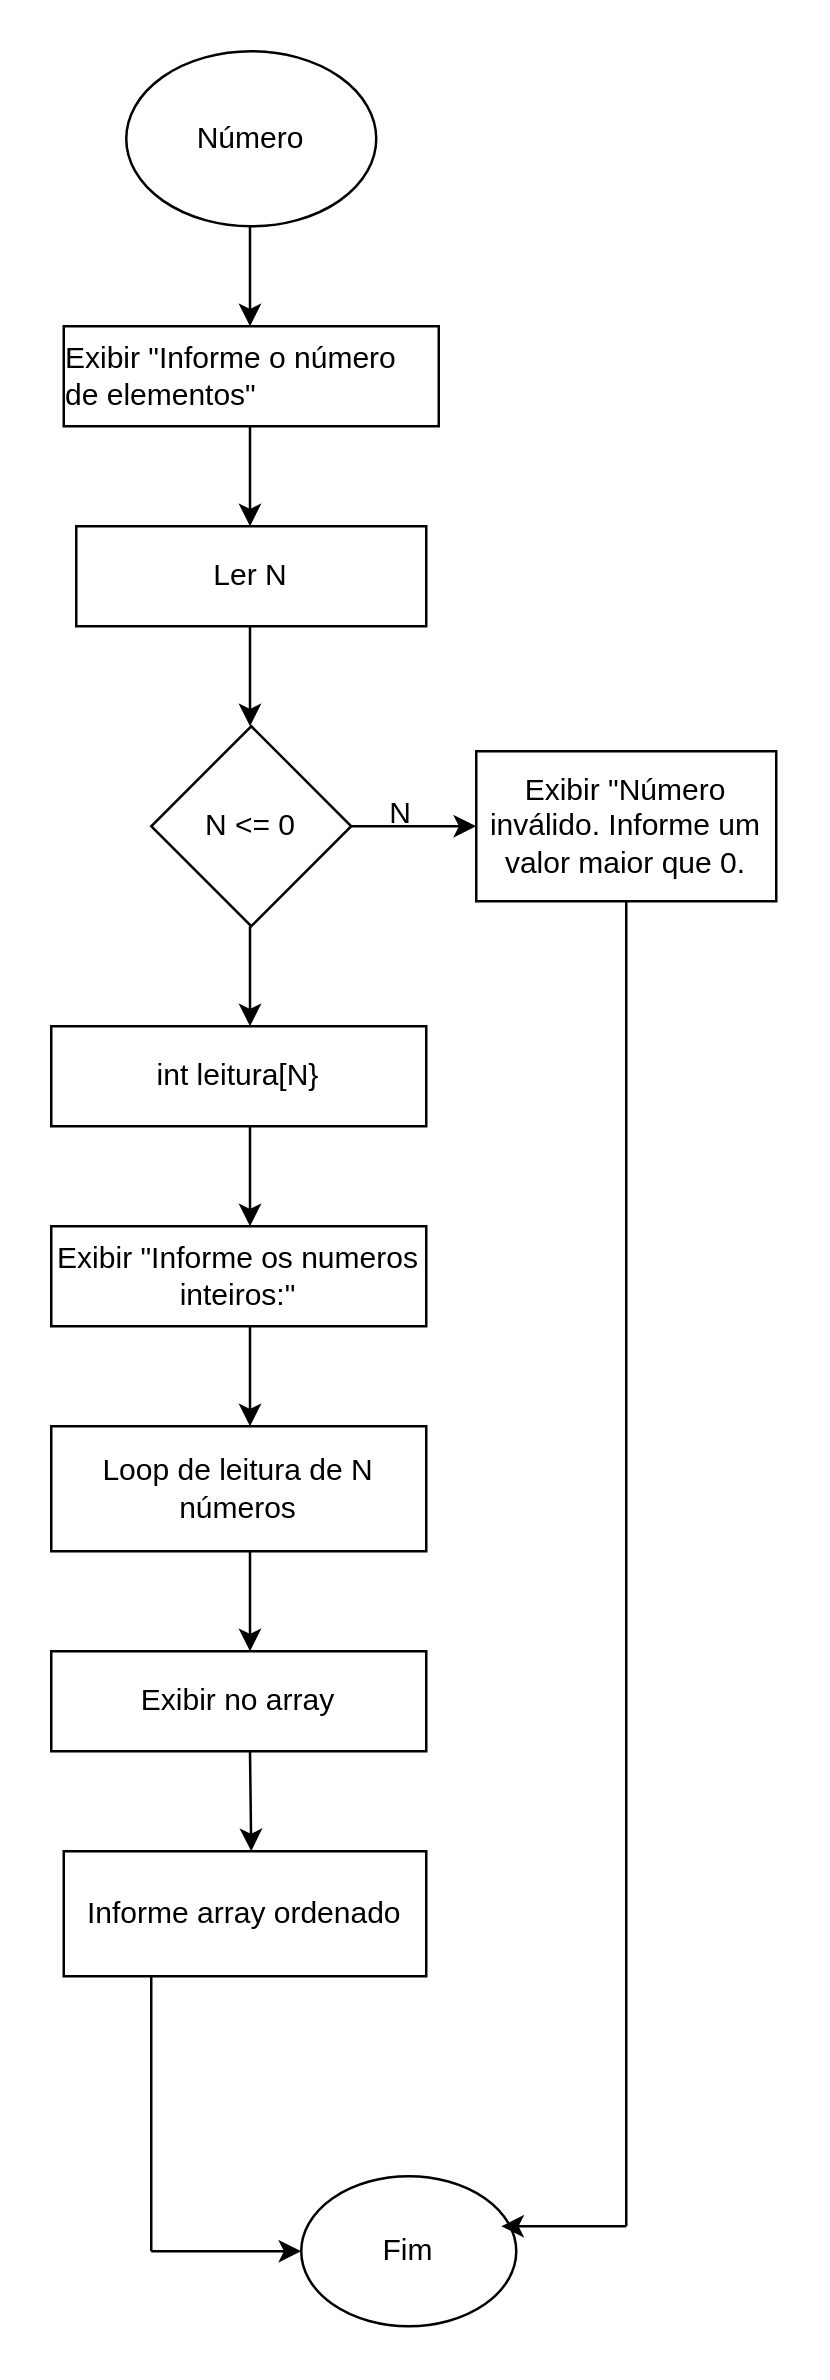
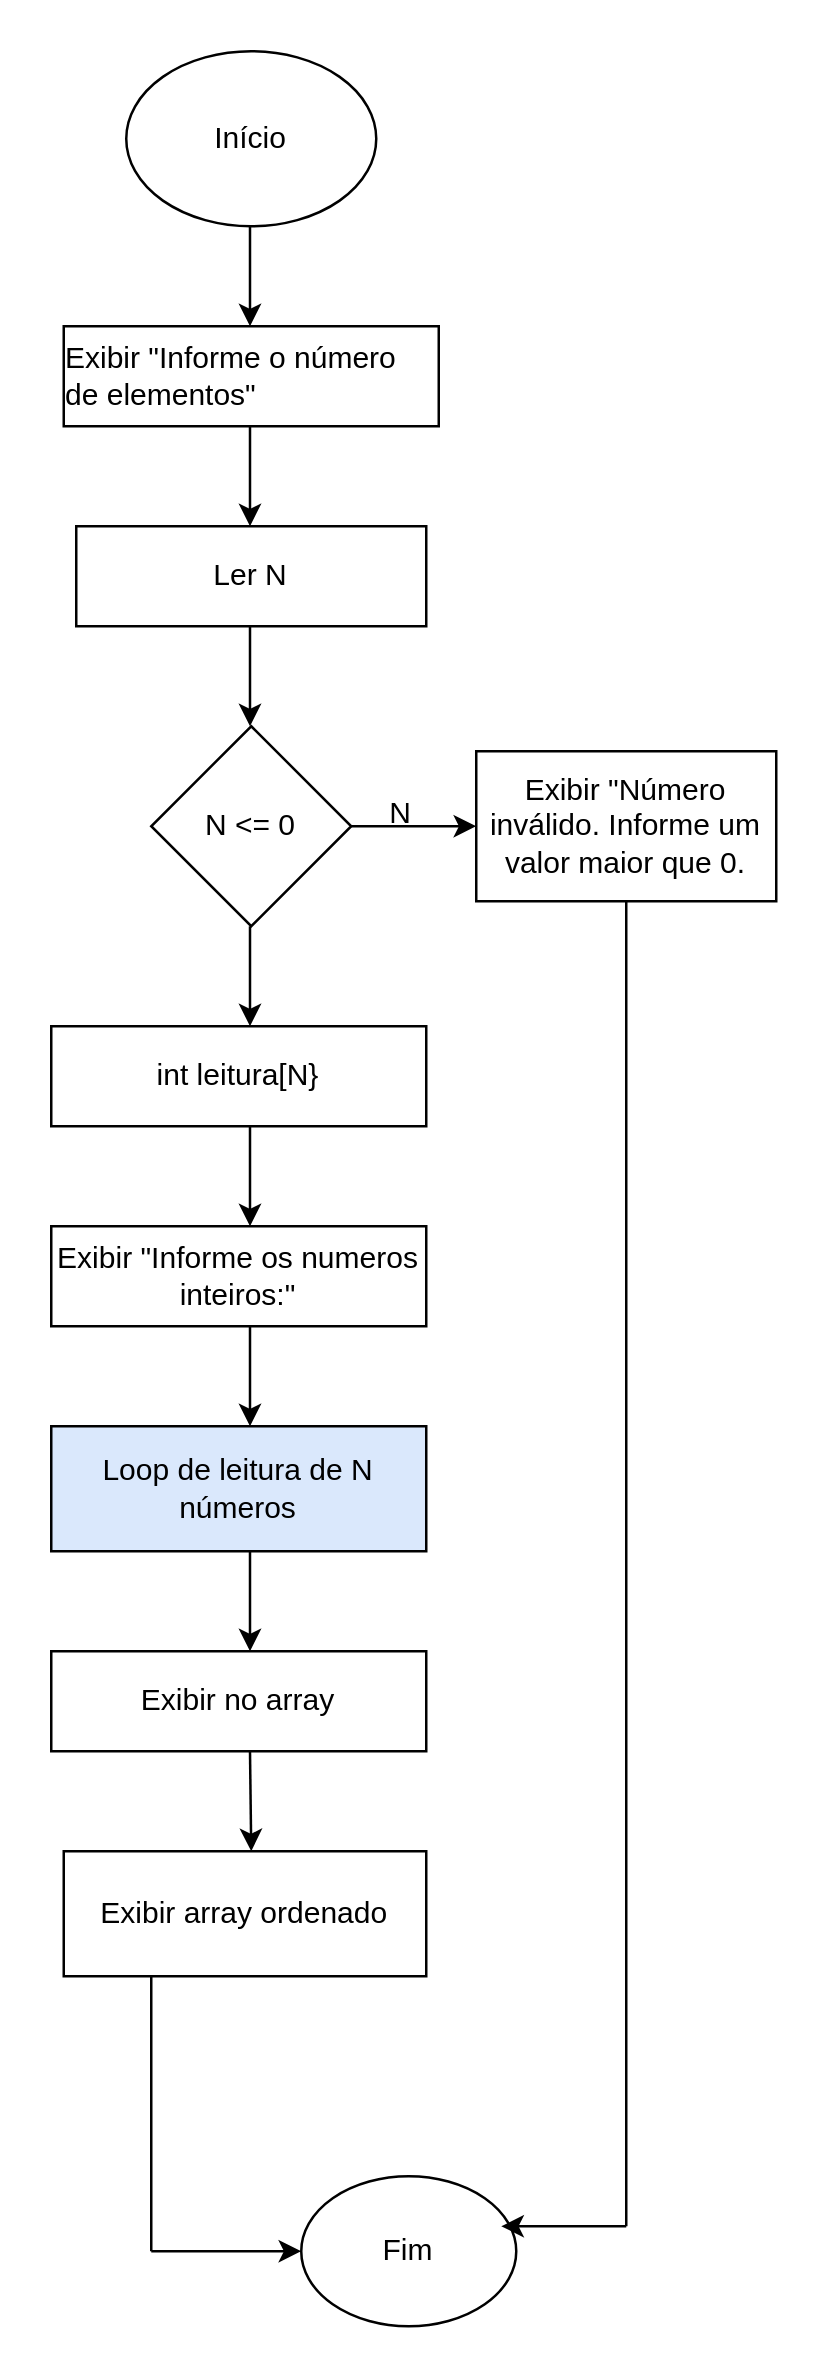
node "Número": label "Número" -> "Início"
node "Loop de leitura de N números": fillcolor #ffffff -> #dae8fc
node "Informe array ordenado": label "Informe array ordenado" -> "Exibir array ordenado"
